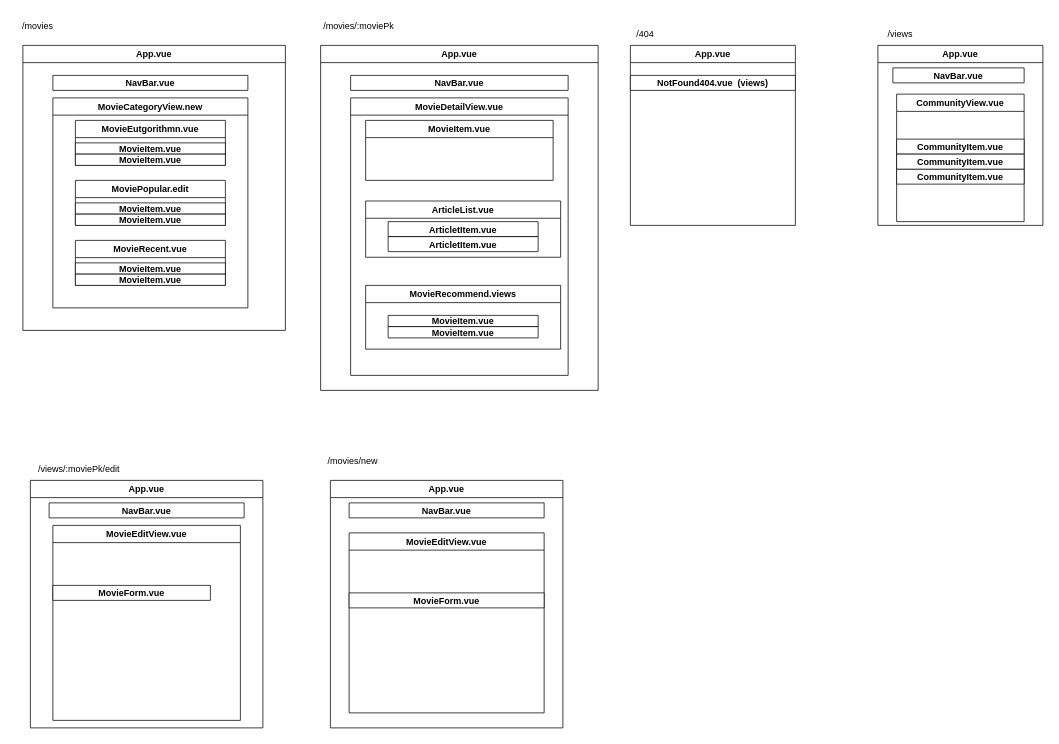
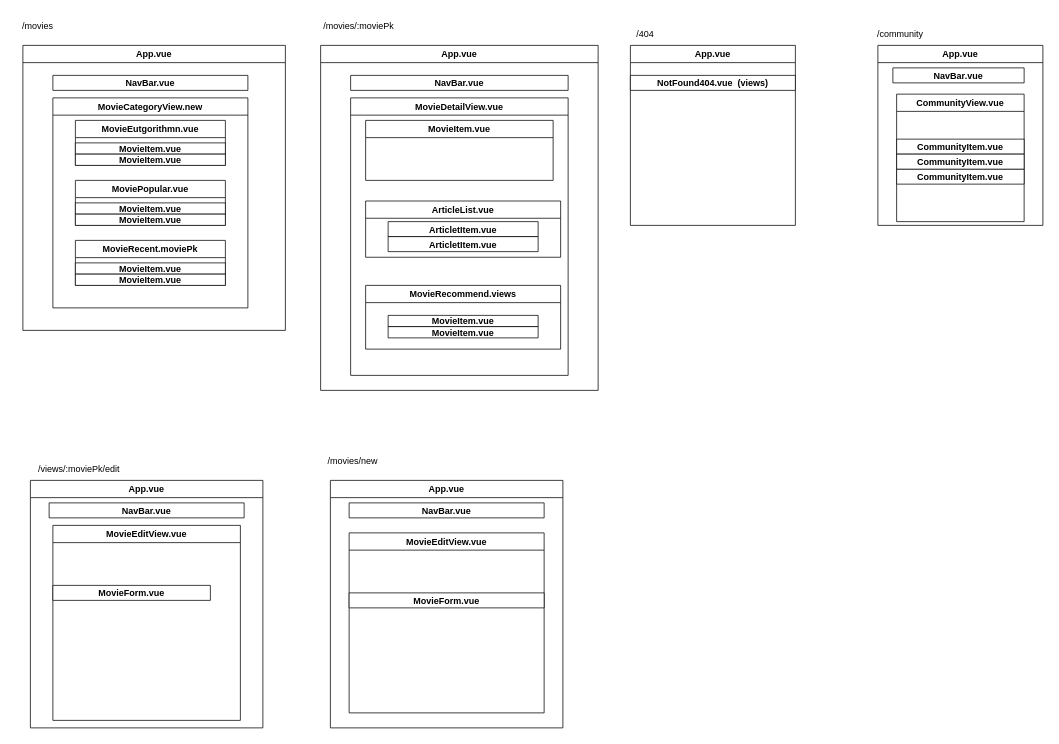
node "/views": label "/views" -> "/community"
node "MoviePopular.edit": label "MoviePopular.edit" -> "MoviePopular.vue"
node "MovieRecent.vue": label "MovieRecent.vue" -> "MovieRecent.moviePk"
